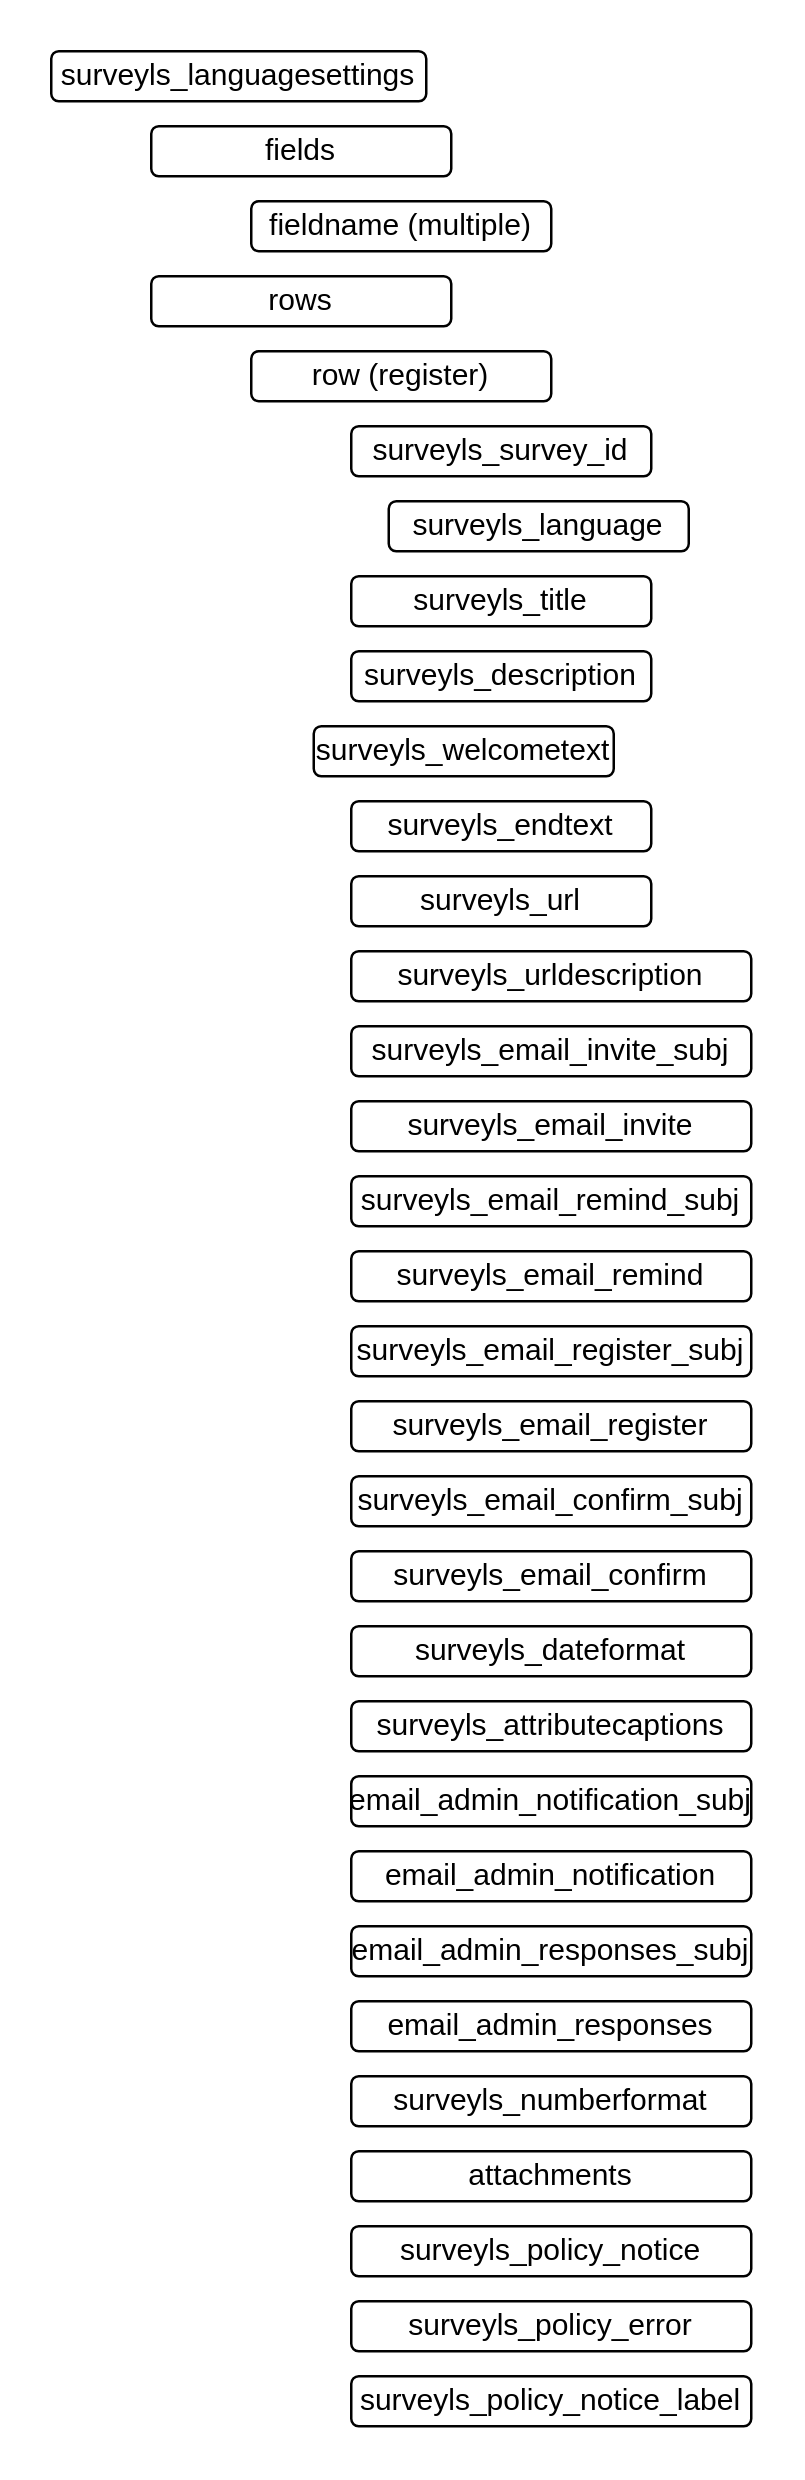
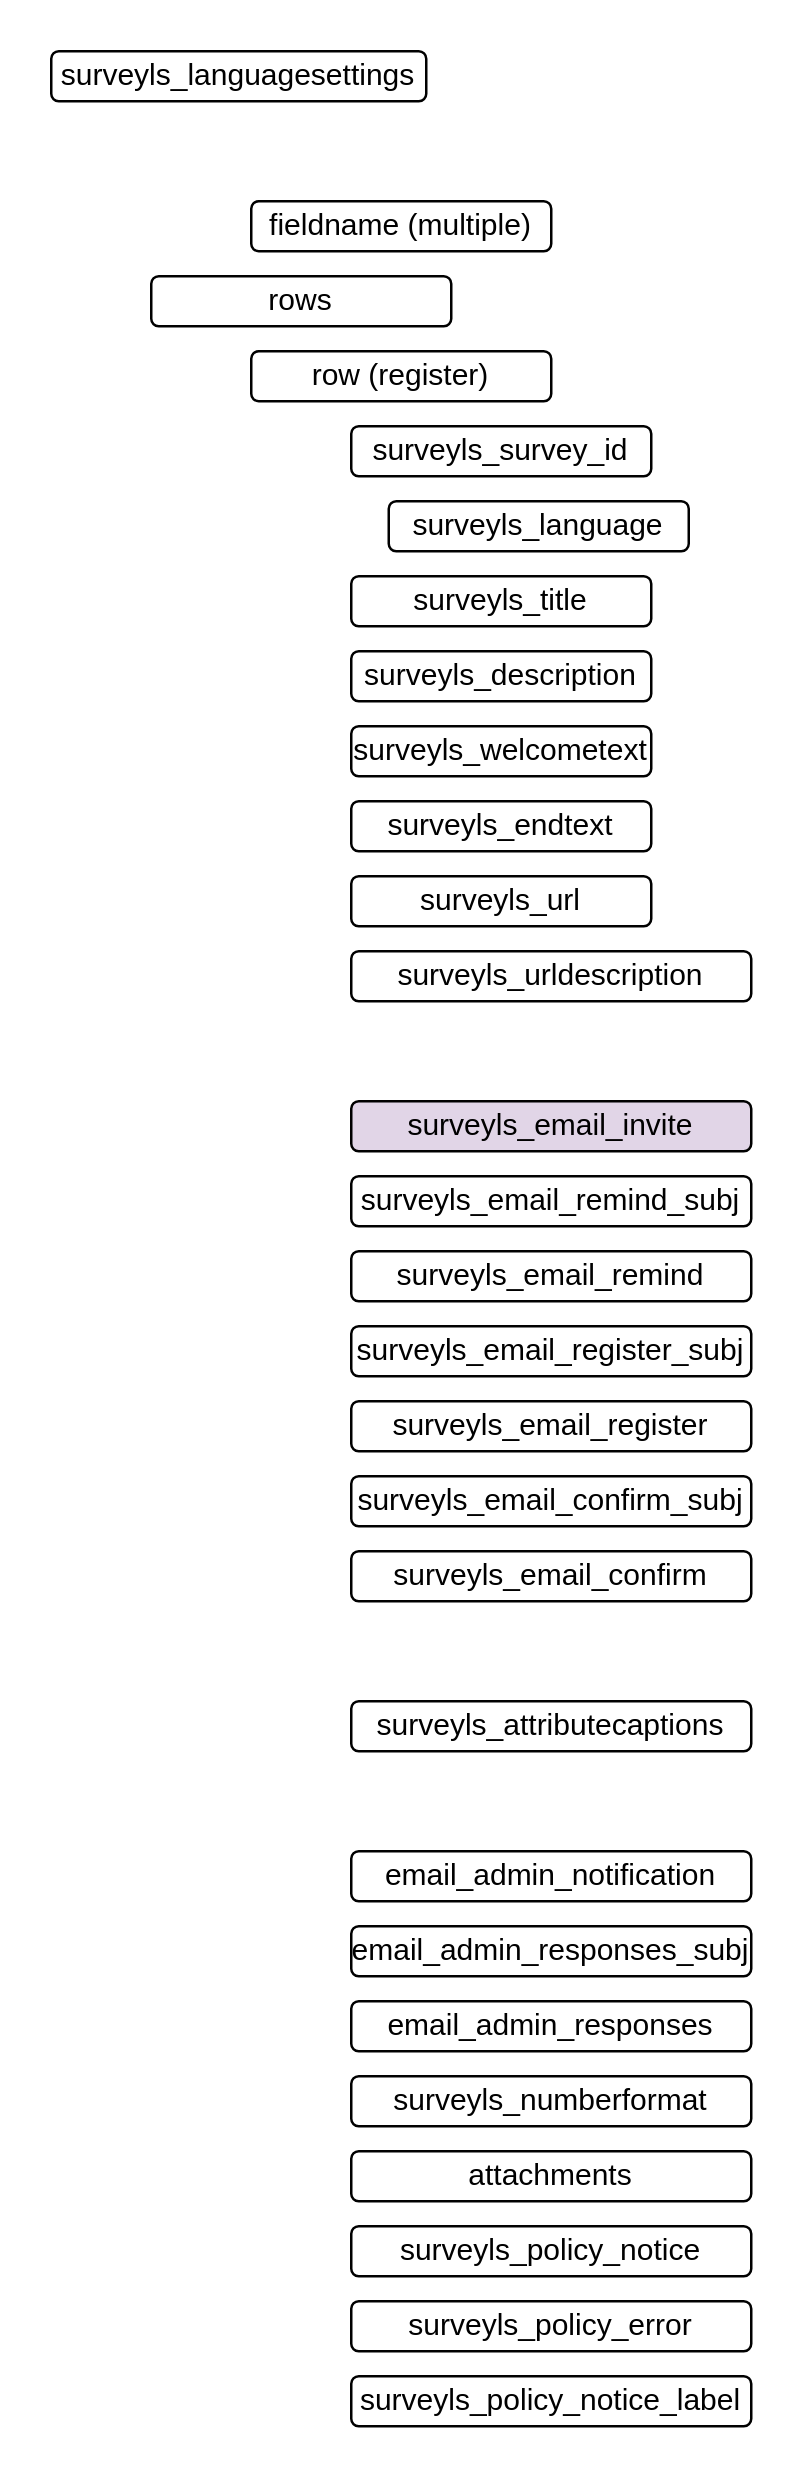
node "fields": removed
node "surveyls_welcometext": moved (464, 751) -> (501, 751)
node "surveyls_email_invite_subj": removed
node "surveyls_email_invite": fillcolor #ffffff -> #e1d5e7
node "surveyls_dateformat": removed
node "email_admin_notification_subj": removed
